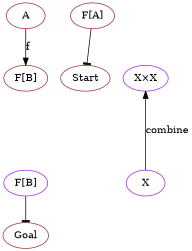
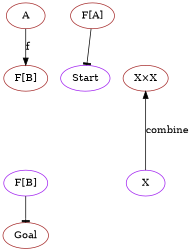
node "Start": color brown -> purple
node "X×X": color purple -> brown
